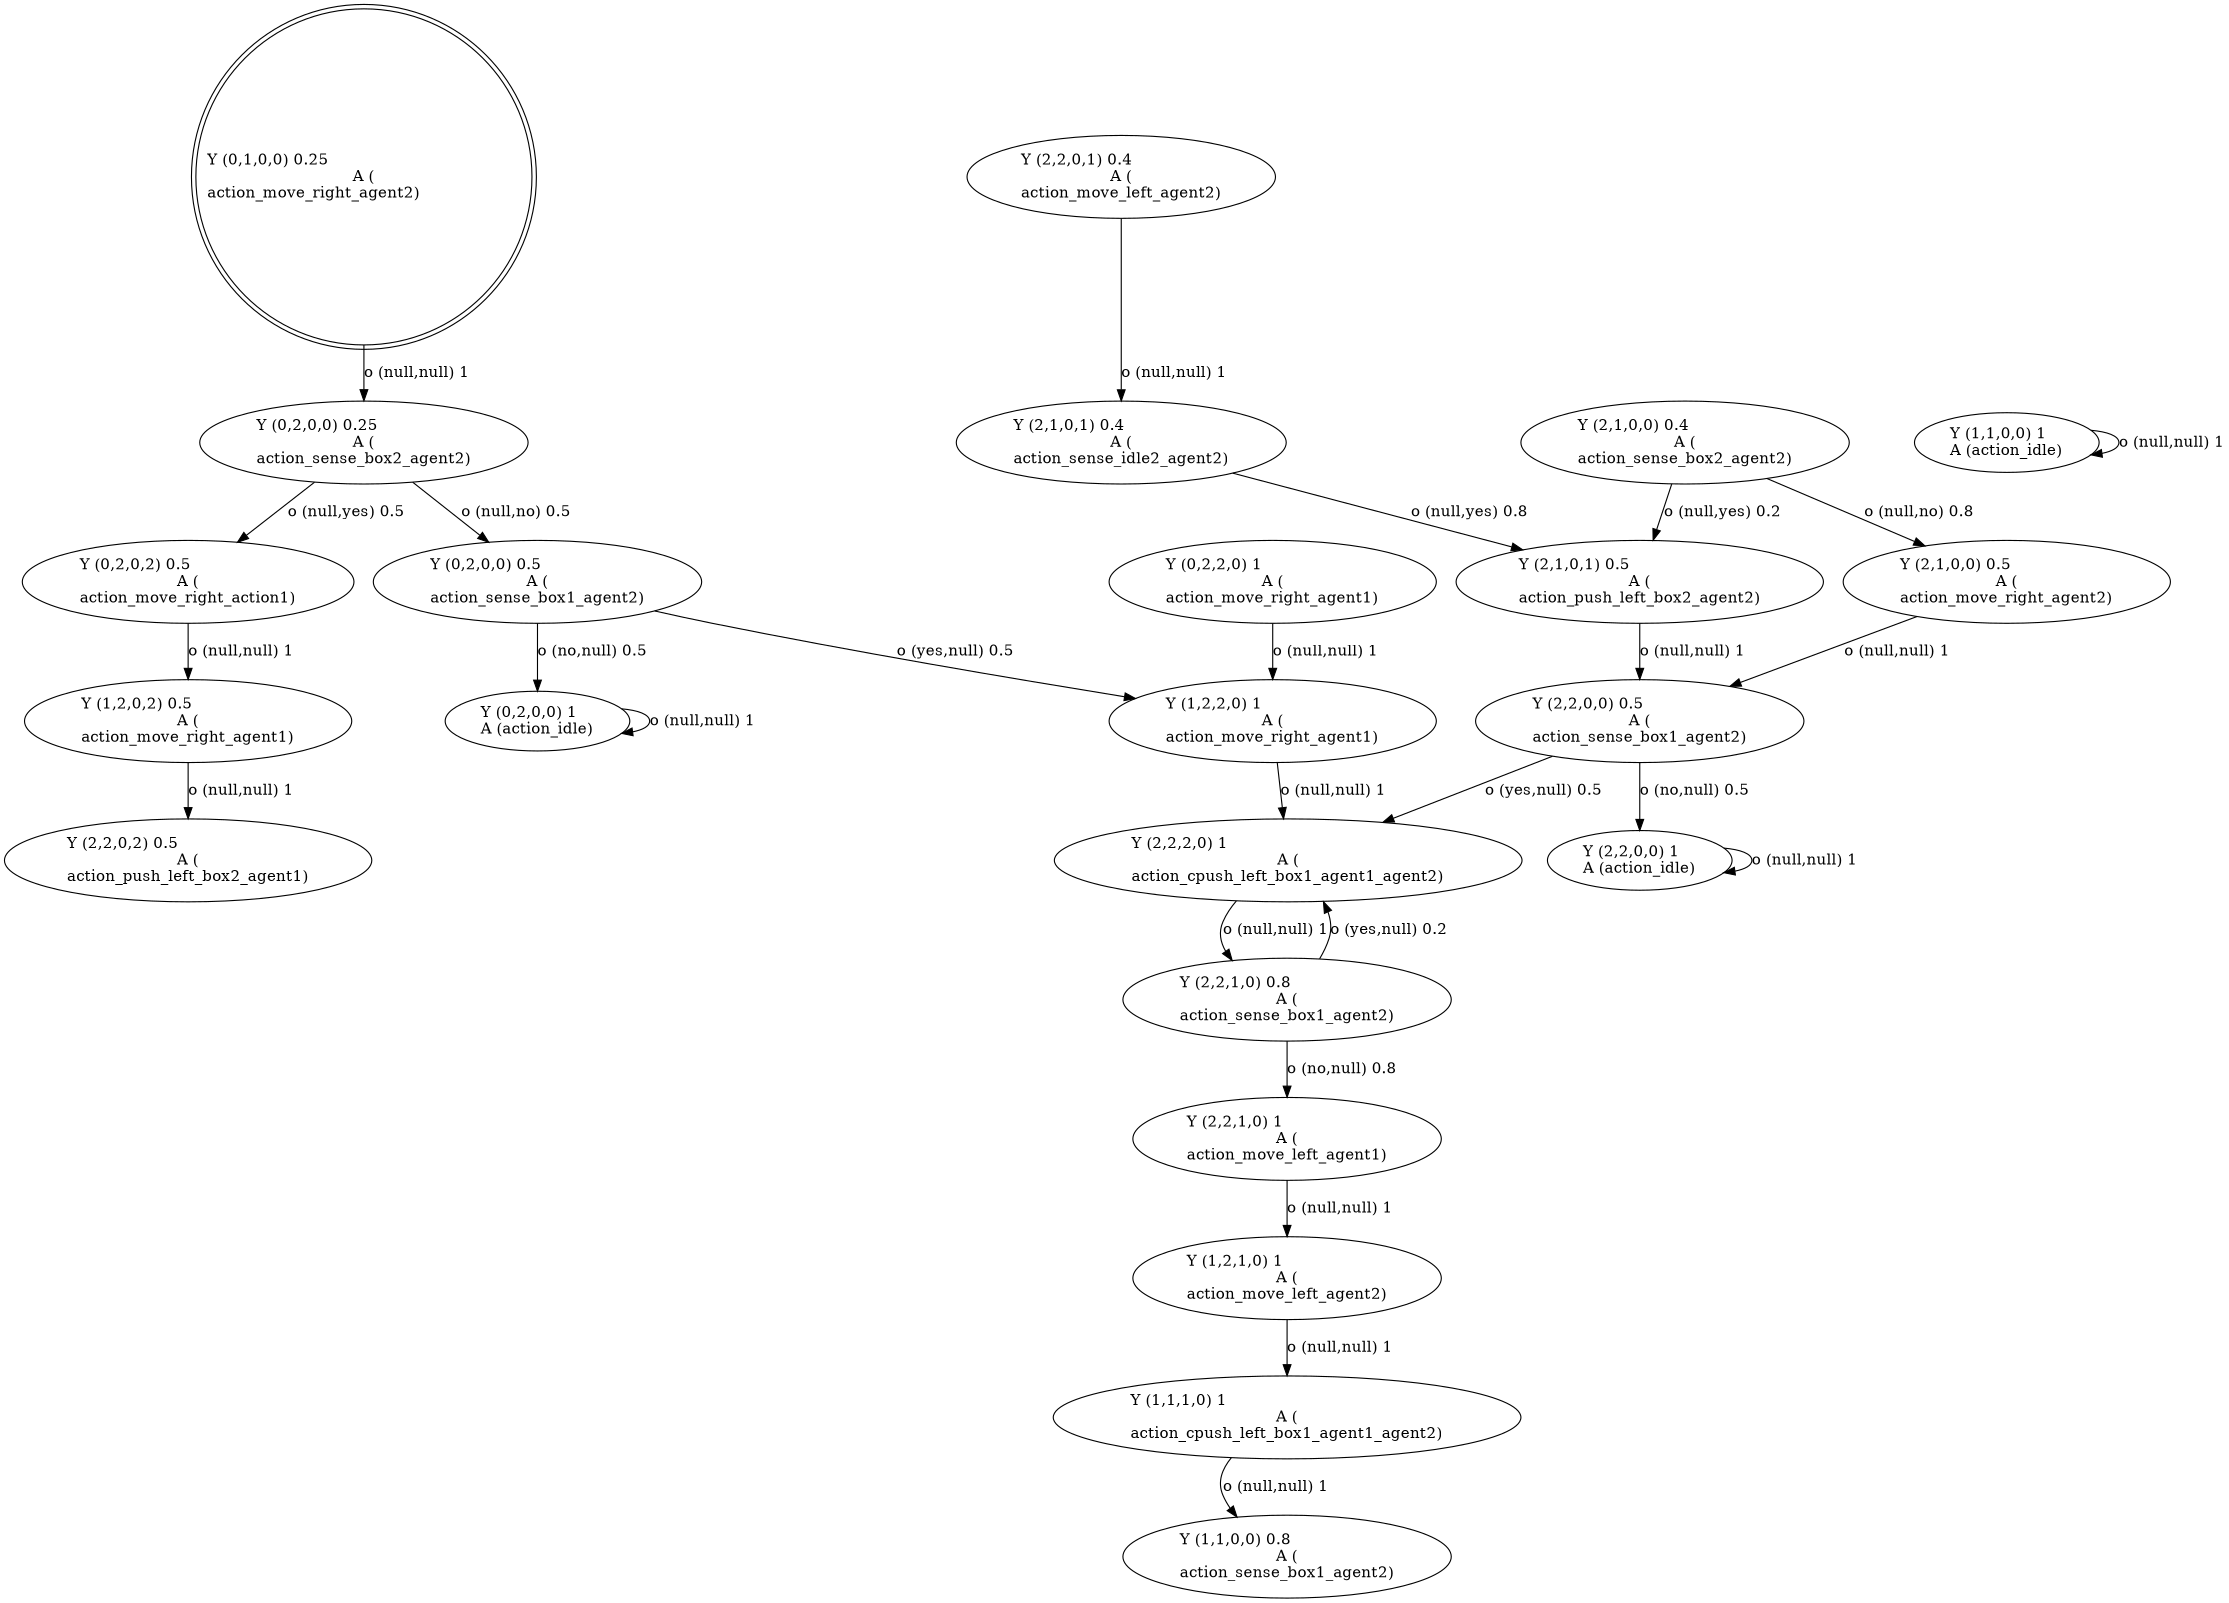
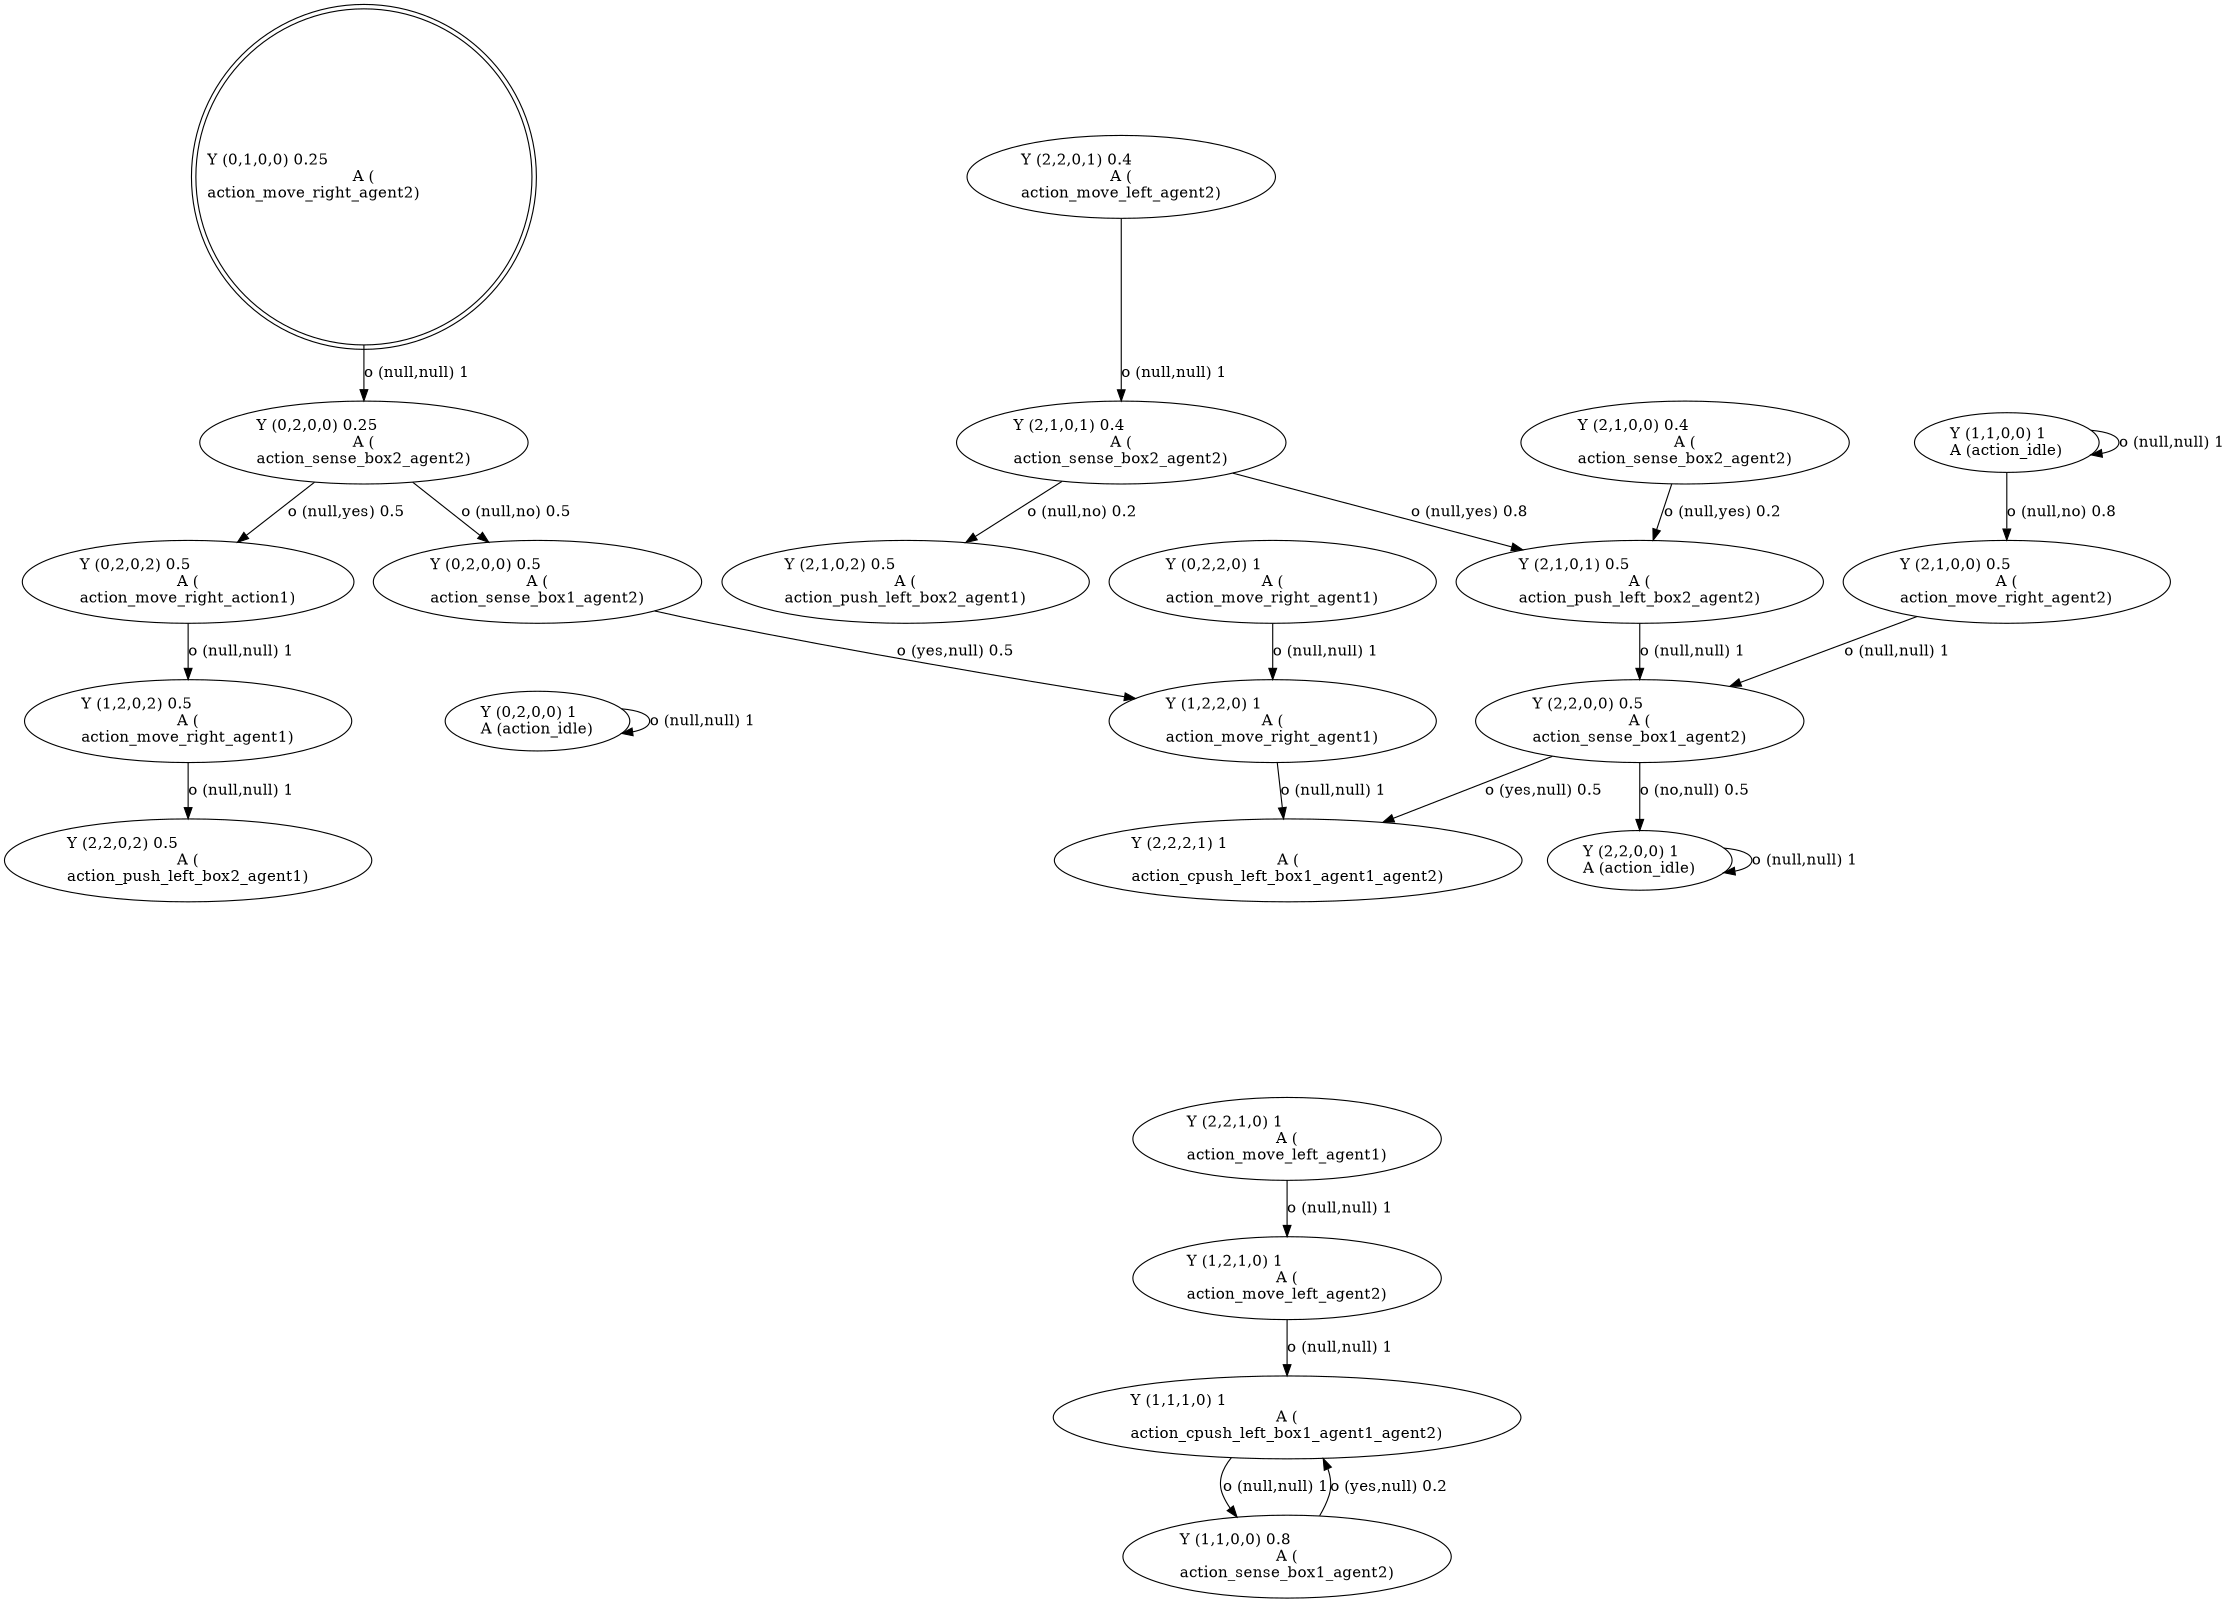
node "Y (2,1,0,1) 0.4 A ( action_sense_idle2_agent2)": label "Y (2,1,0,1) 0.4 A ( action_sense_idle2_agent2)" -> "Y (2,1,0,1) 0.4 A ( action_sense_box2_agent2)"
edge "Y (2,1,0,0) 0.4 A ( action_sense_box2_agent2)" -> "Y (2,1,0,0) 0.5 A ( action_move_right_agent2)": now "Y (1,1,0,0) 1 A (action_idle)" -> "Y (2,1,0,0) 0.5 A ( action_move_right_agent2)"
node "Y (2,1,0,2) 0.5 A ( action_push_left_box2_agent1)": added
edge "Y (0,2,0,0) 0.5 A ( action_sense_box1_agent2)" -> "Y (0,2,0,0) 1 A (action_idle)": removed, label "o (no,null) 0.5"
node "Y (2,2,2,0) 1 A ( action_cpush_left_box1_agent1_agent2)": label "Y (2,2,2,0) 1 A ( action_cpush_left_box1_agent1_agent2)" -> "Y (2,2,2,1) 1 A ( action_cpush_left_box1_agent1_agent2)"
node "Y (2,2,1,0) 0.8 A ( action_sense_box1_agent2)": removed
edge "Y (1,1,0,0) 0.8 A ( action_sense_box1_agent2)" -> "Y (1,1,1,0) 1 A ( action_cpush_left_box1_agent1_agent2)": added, label "o (yes,null) 0.2"
